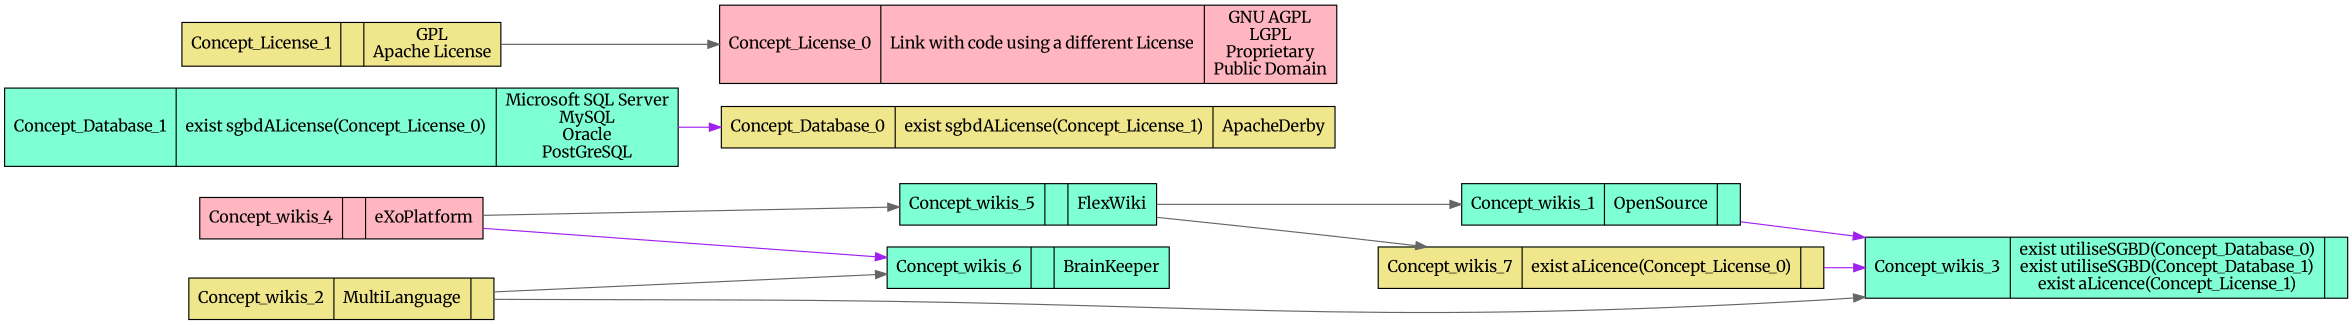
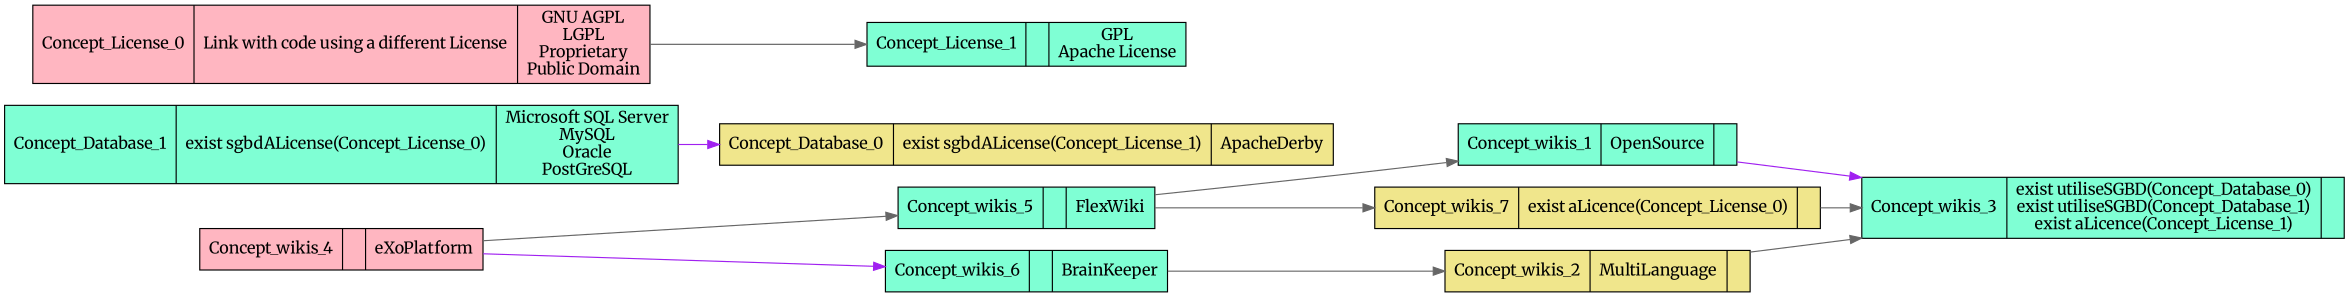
node "Concept_License_1": fillcolor khaki -> aquamarine
edge "Concept_License_1" -> "Concept_License_0": reversed
edge "Concept_wikis_7" -> "Concept_wikis_3": color purple -> gray40
edge "Concept_wikis_2" -> "Concept_wikis_6": reversed
